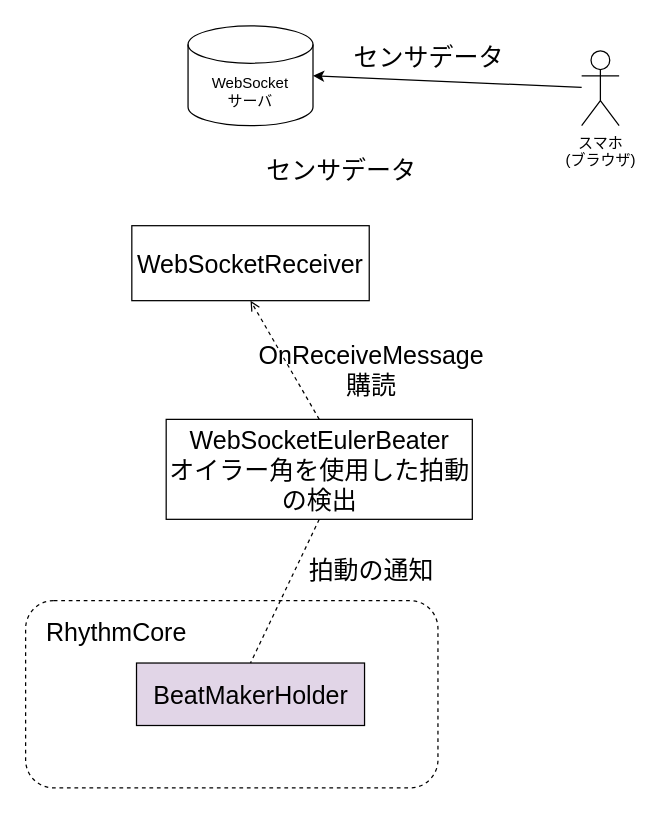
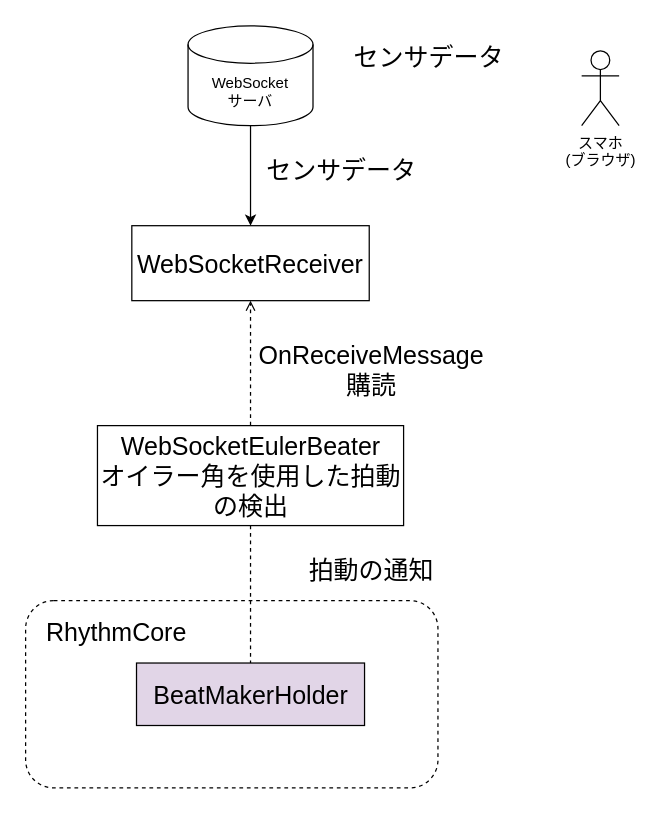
edge "スマホ (ブラウザ)" -> "WebSocket サーバ": removed
edge "WebSocket サーバ" -> "WebSocketReceiver": added
node "WebSocketEulerBeater オイラー角を使用した拍動の検出": moved (319, 469) -> (251, 476)
